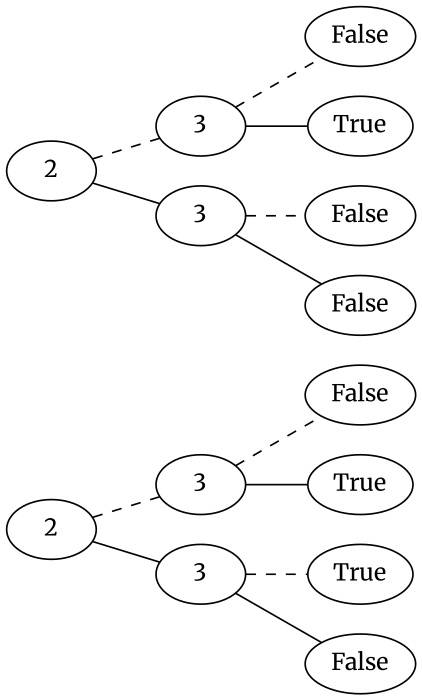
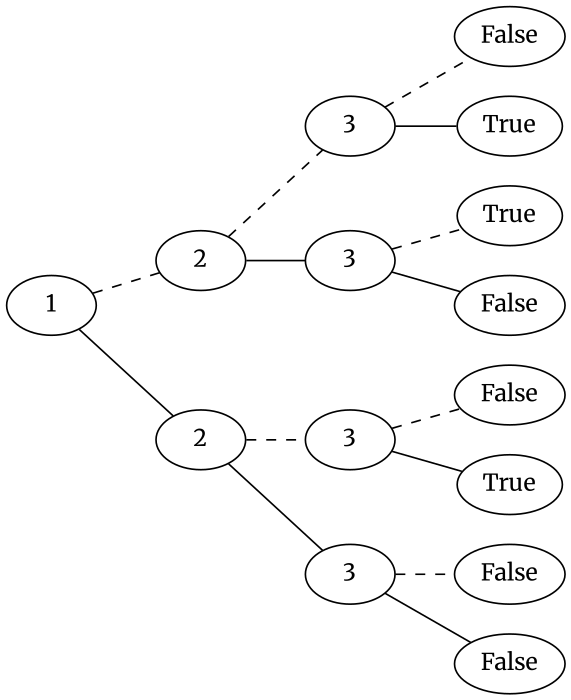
node "1": added
